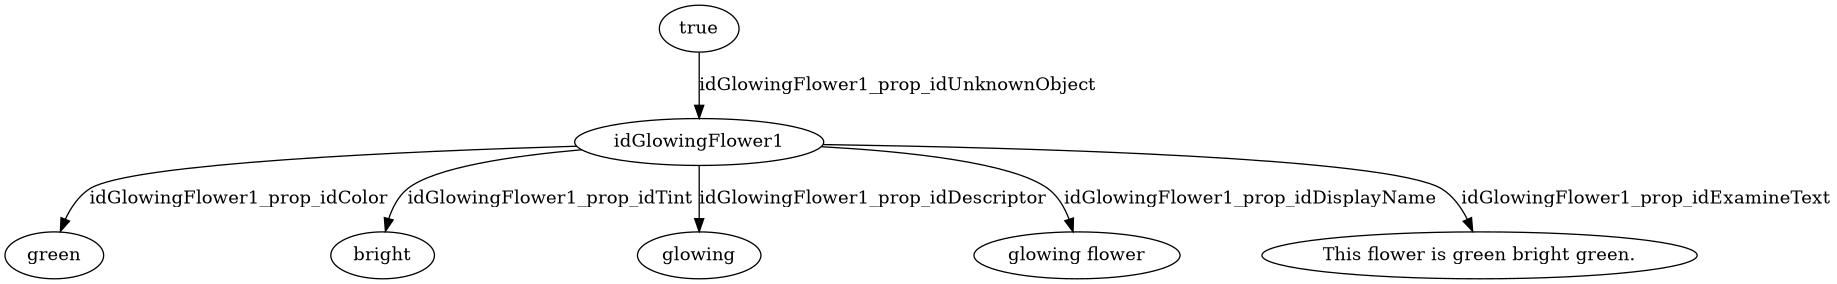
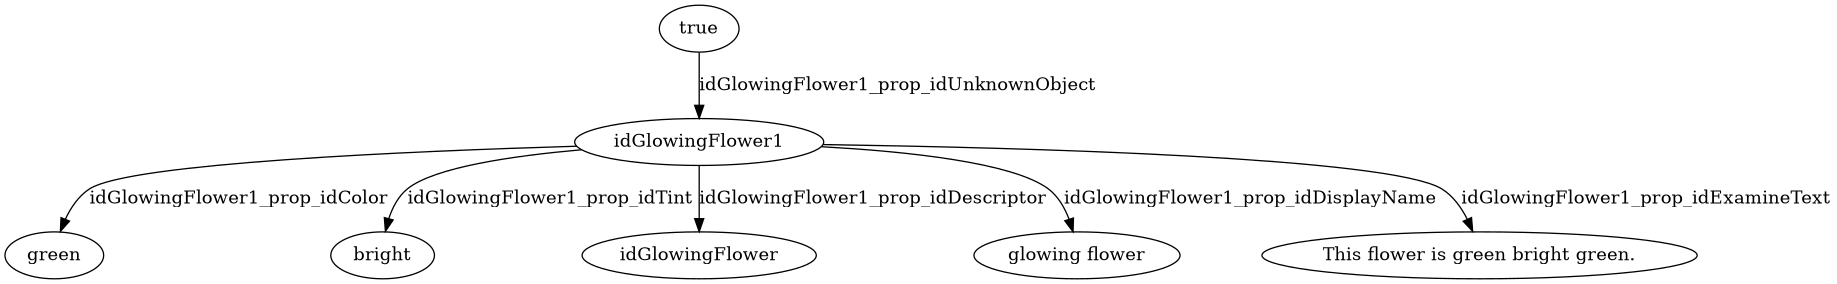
node "glowing": label "glowing" -> "idGlowingFlower"
